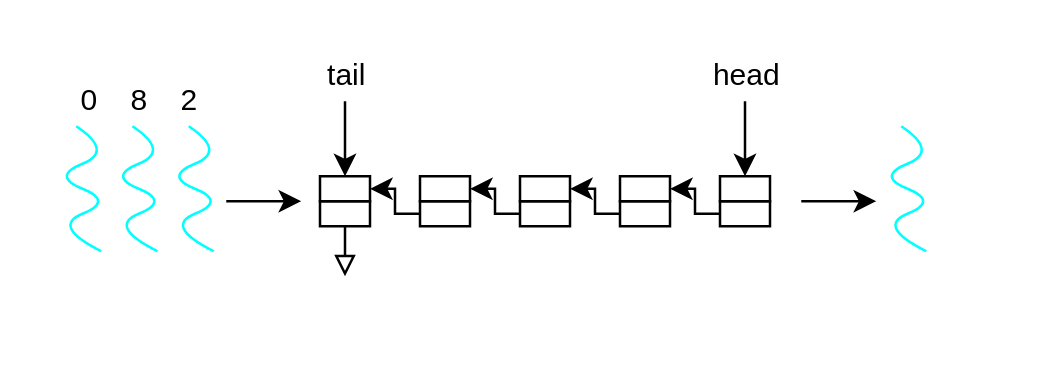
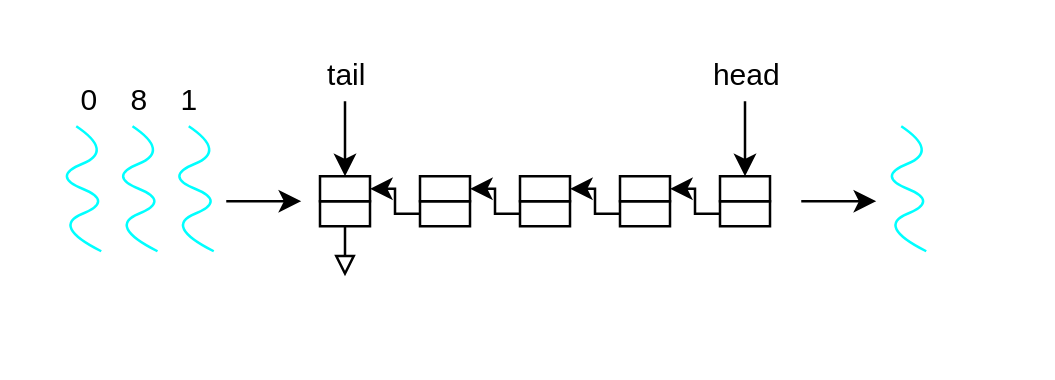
node "2": label "2" -> "1"
